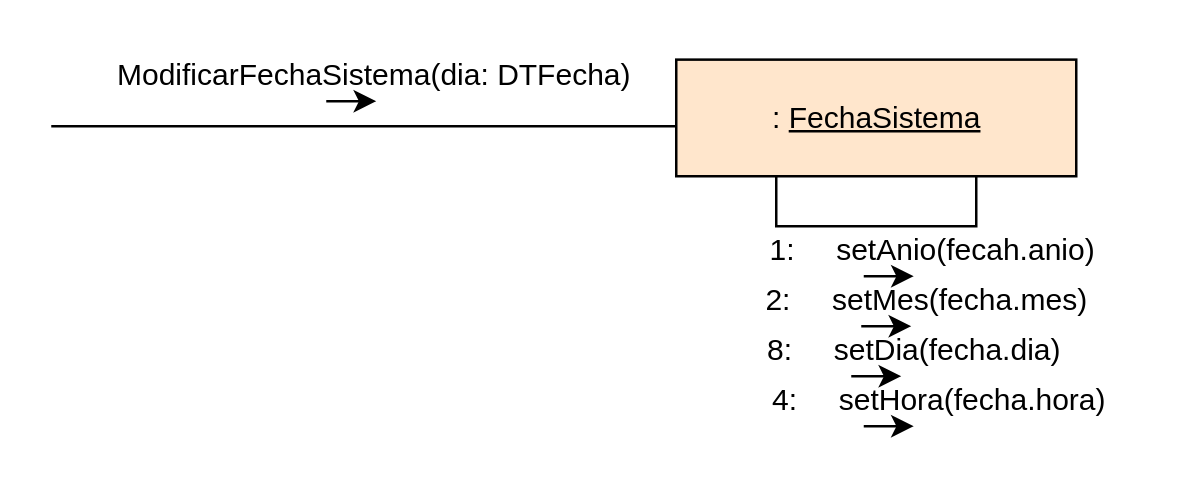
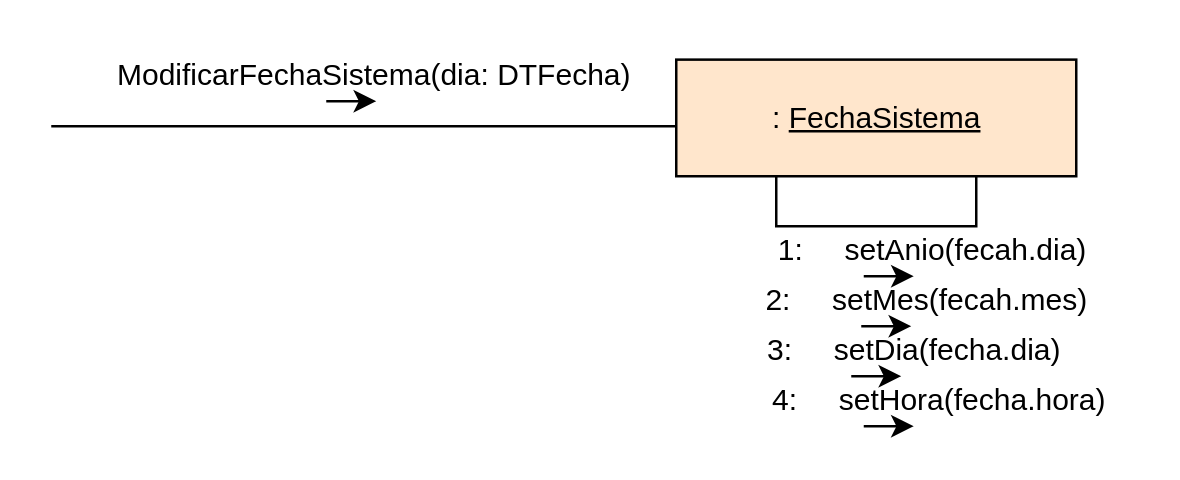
node "1: setAnio(fecah.anio)": label "1: setAnio(fecah.anio)" -> "1: setAnio(fecah.dia)"
node "2: setMes(fecha.mes)": label "2: setMes(fecha.mes)" -> "2: setMes(fecah.mes)"
node "8: setDia(fecha.dia)": label "8: setDia(fecha.dia)" -> "3: setDia(fecha.dia)"
